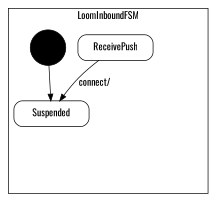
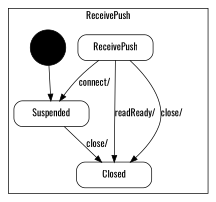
cluster "LoomInboundFSM": label "LoomInboundFSM" -> "ReceivePush"
node "Closed": added
